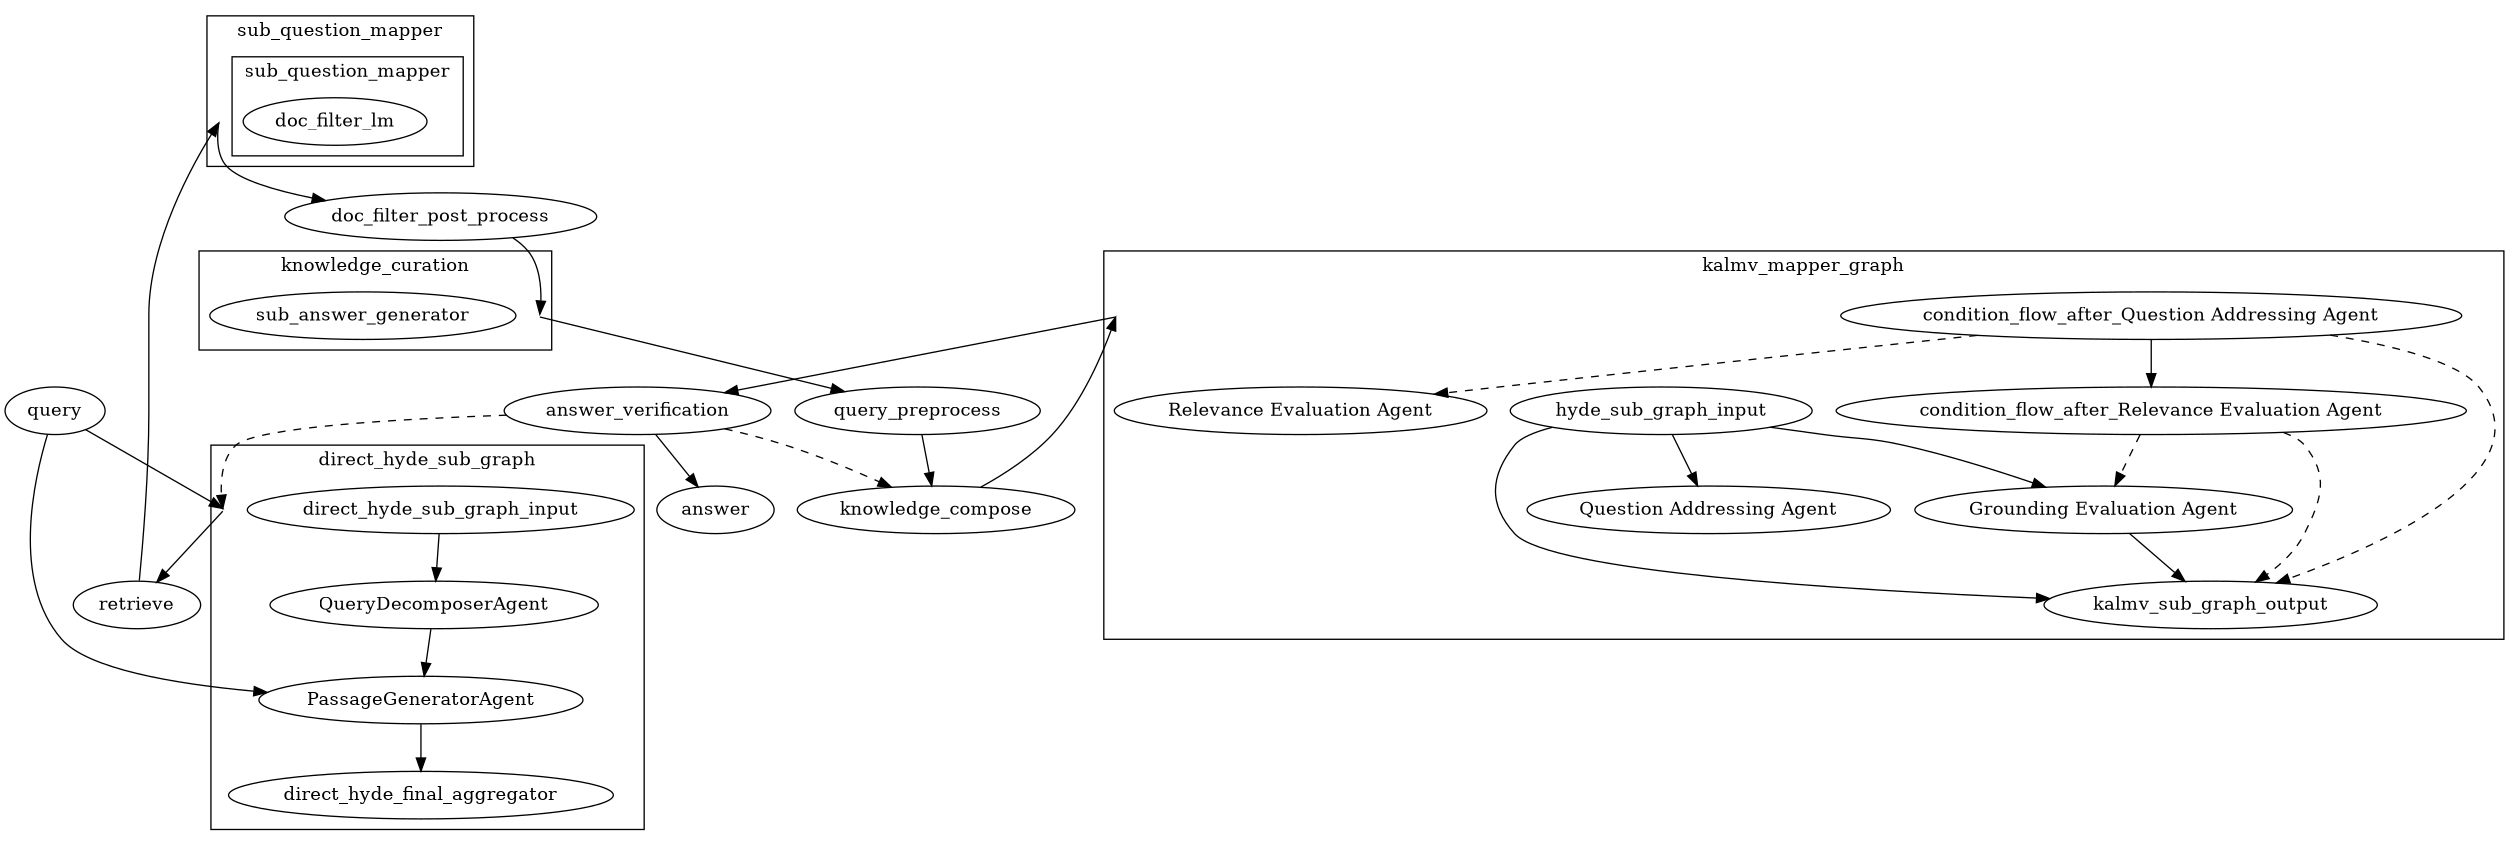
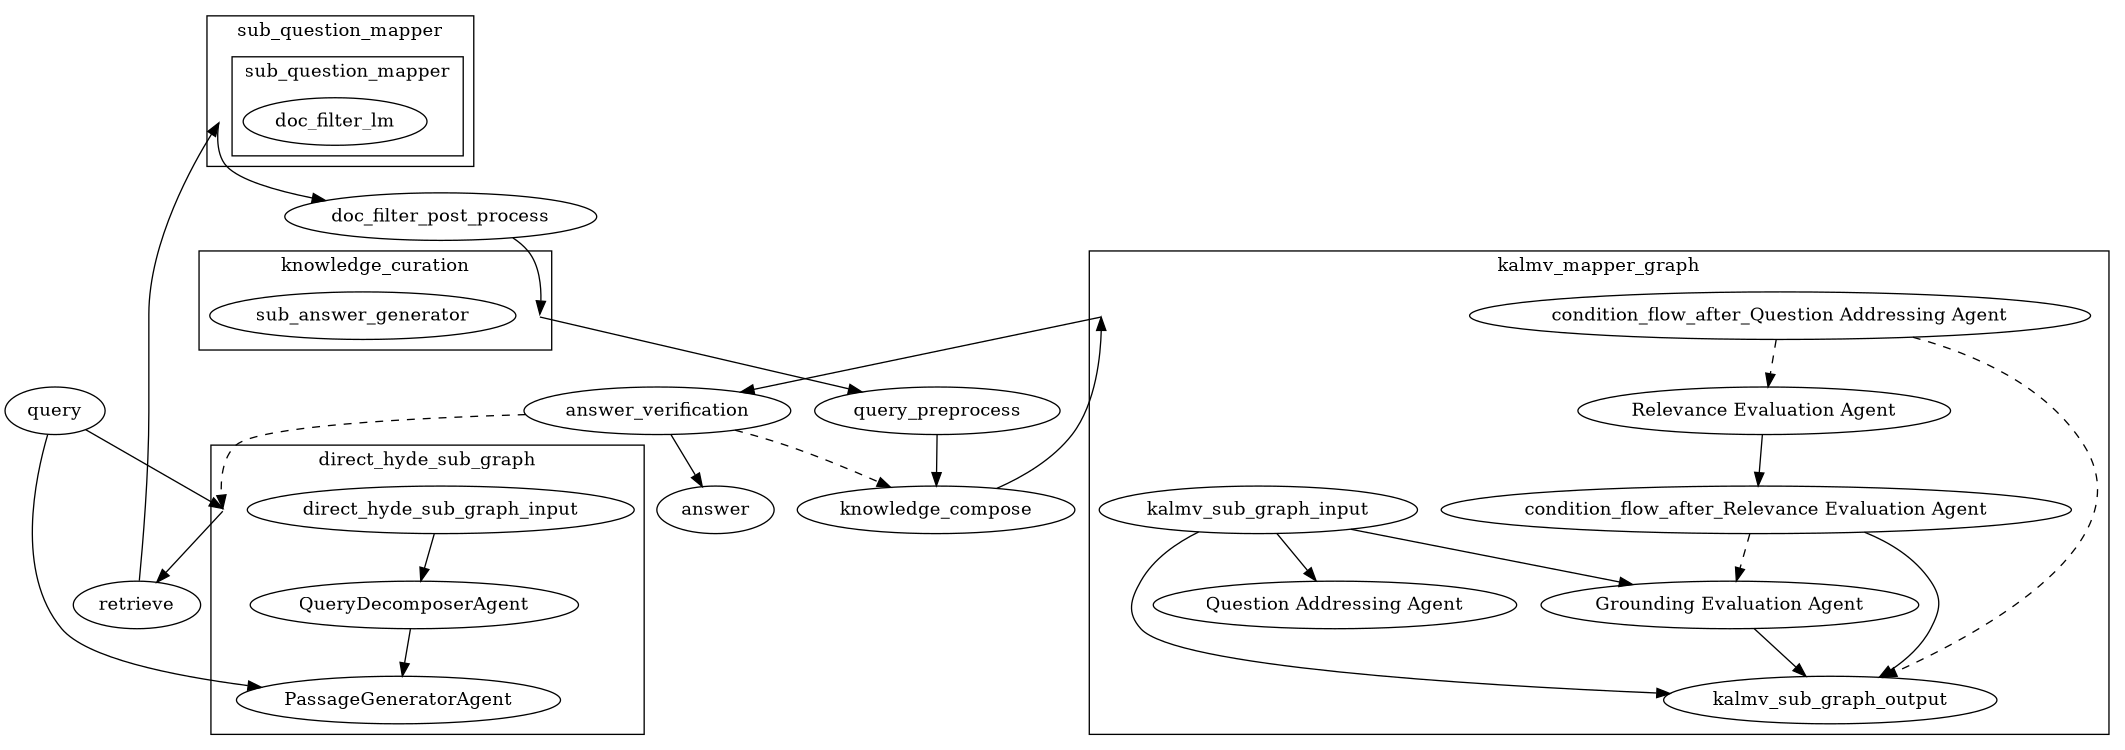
edge "condition_flow_after_Question Addressing Agent" -> "condition_flow_after_Relevance Evaluation Agent": now "Relevance Evaluation Agent" -> "condition_flow_after_Relevance Evaluation Agent"
node "hyde_sub_graph_input": label "hyde_sub_graph_input" -> "kalmv_sub_graph_input"
edge "condition_flow_after_Relevance Evaluation Agent" -> "kalmv_sub_graph_output": style dashed -> solid
node "direct_hyde_final_aggregator": removed
